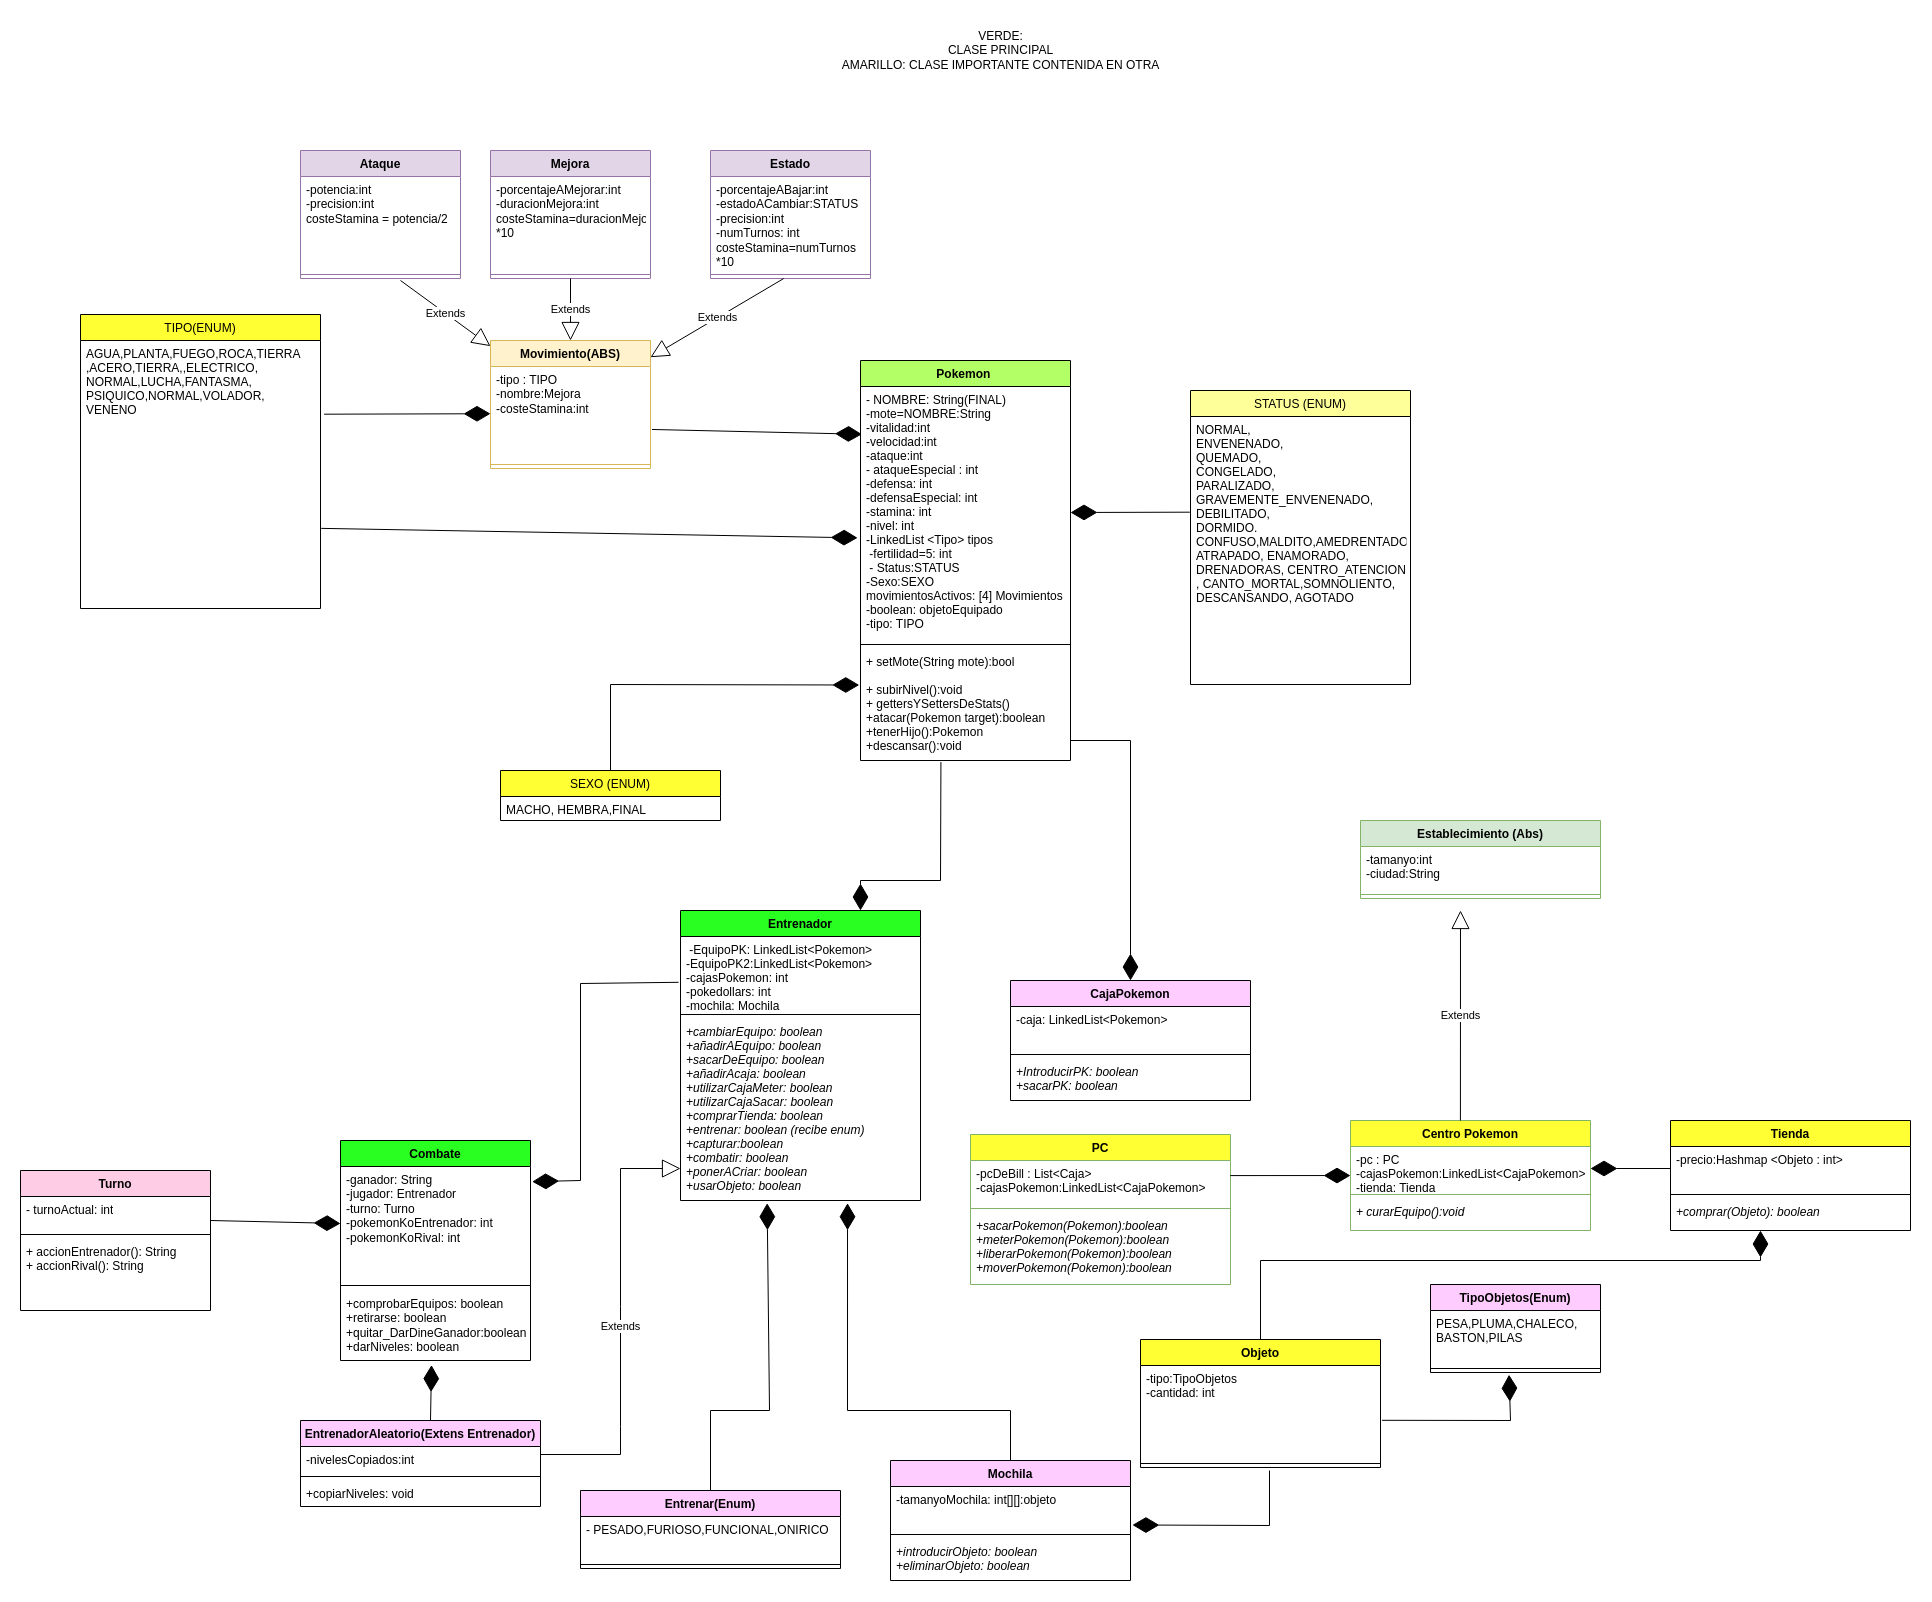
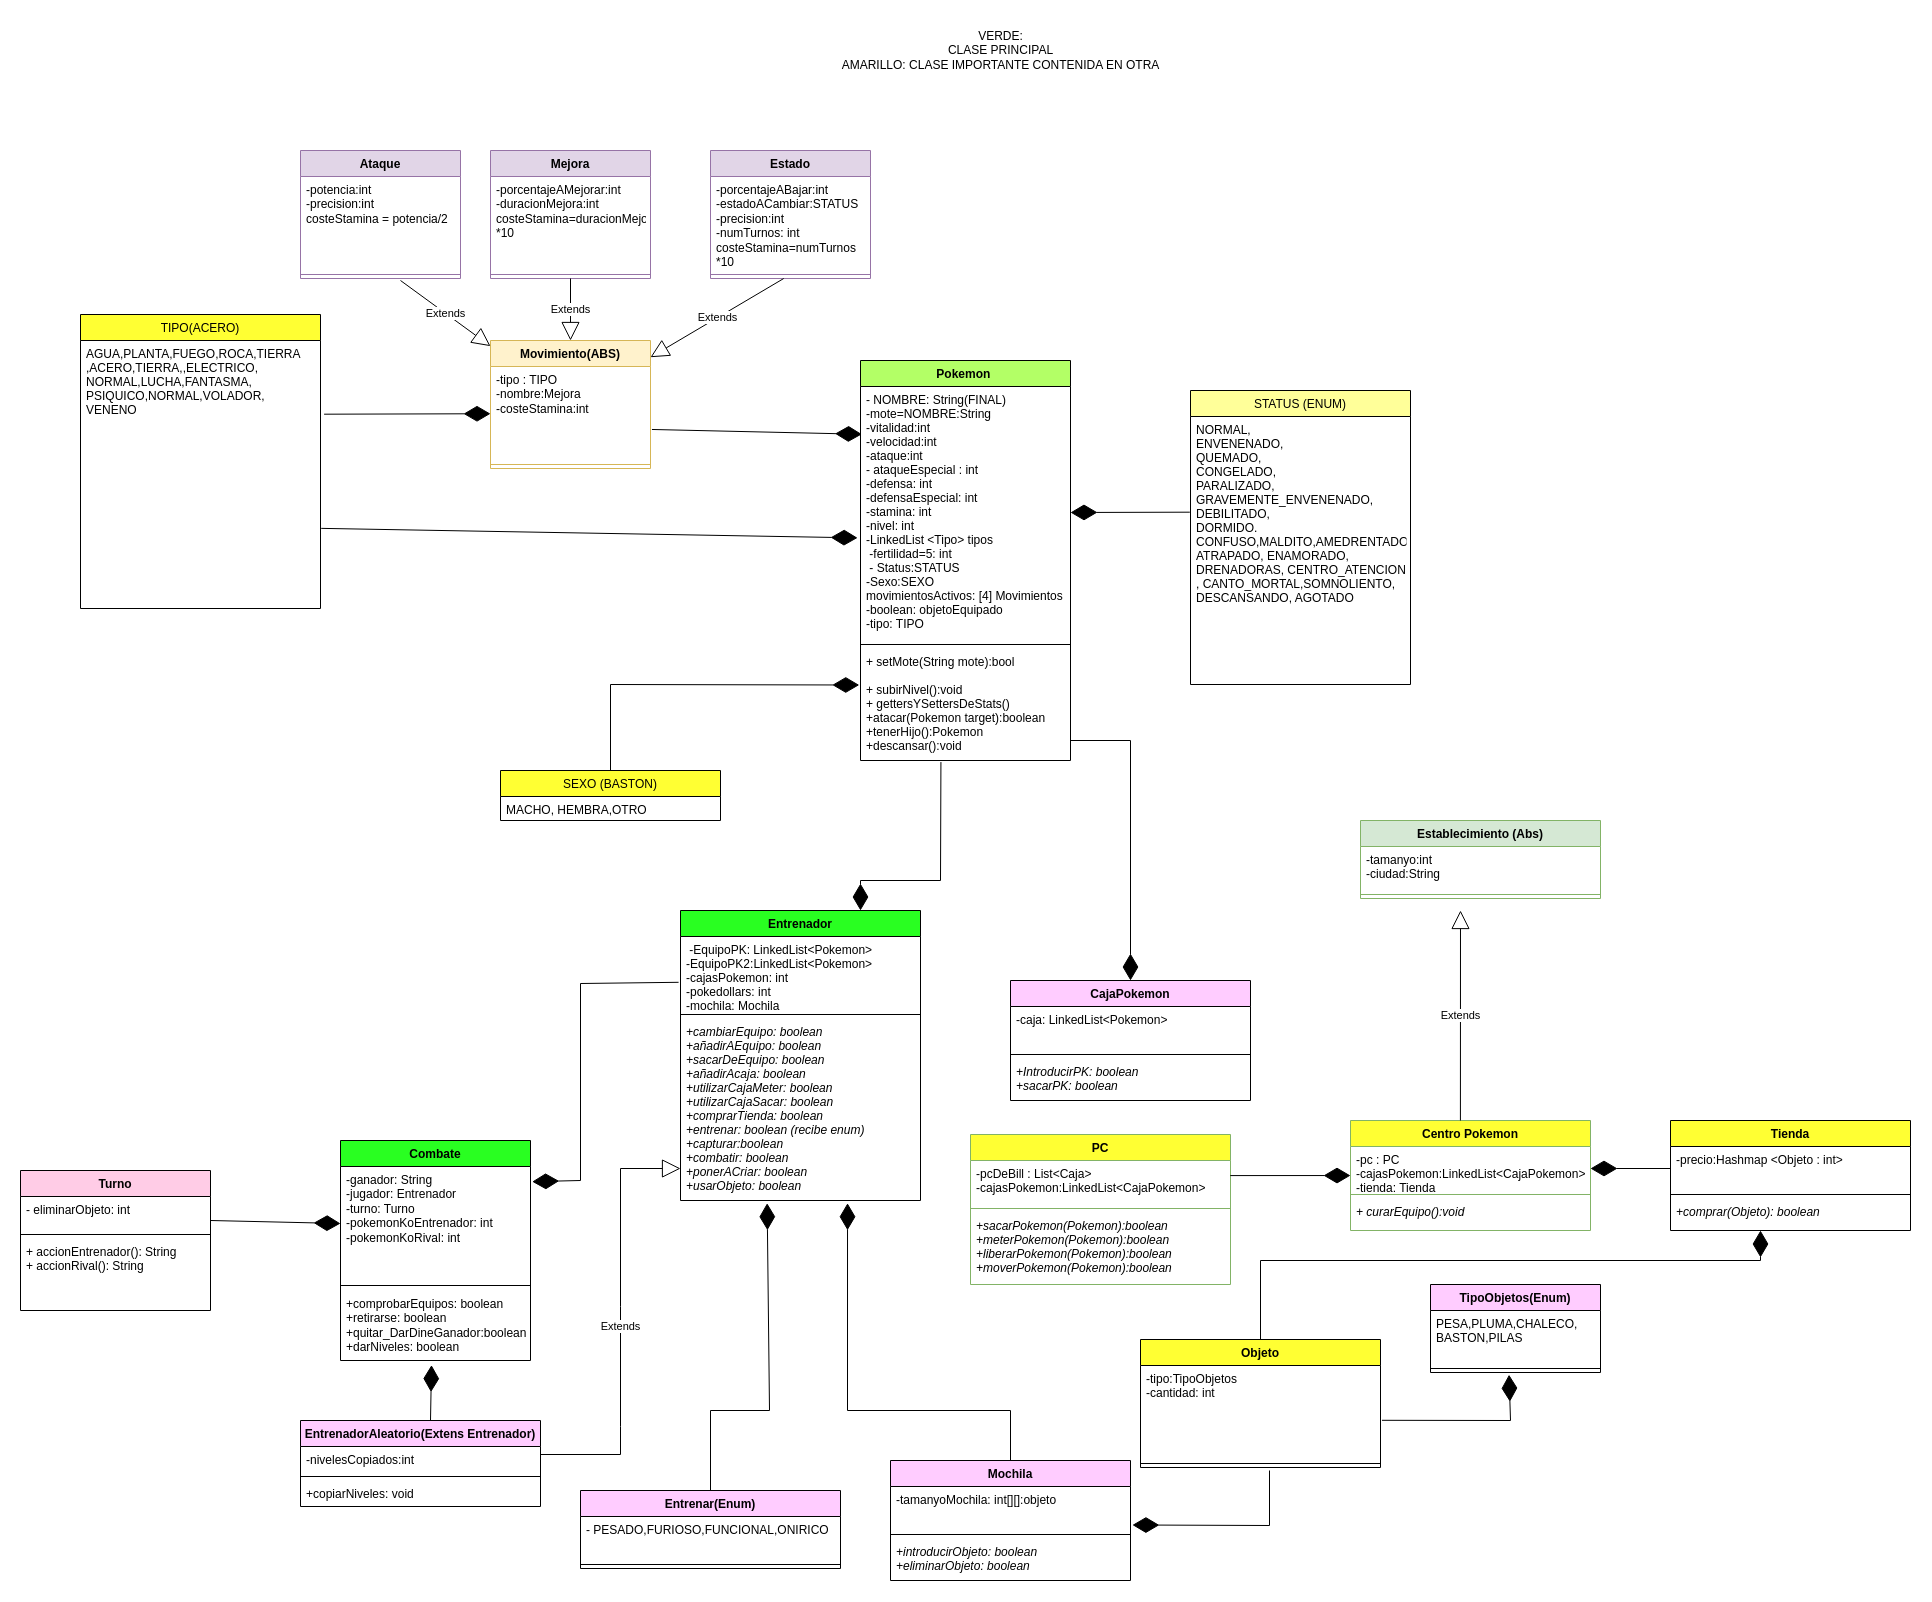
node "TIPO(ENUM)": label "TIPO(ENUM)" -> "TIPO(ACERO)"
node "SEXO (ENUM)": label "SEXO (ENUM)" -> "SEXO (BASTON)"
node "MACHO, HEMBRA,FINAL": label "MACHO, HEMBRA,FINAL" -> "MACHO, HEMBRA,OTRO"
node "- turnoActual: int": label "- turnoActual: int" -> "- eliminarObjeto: int"
